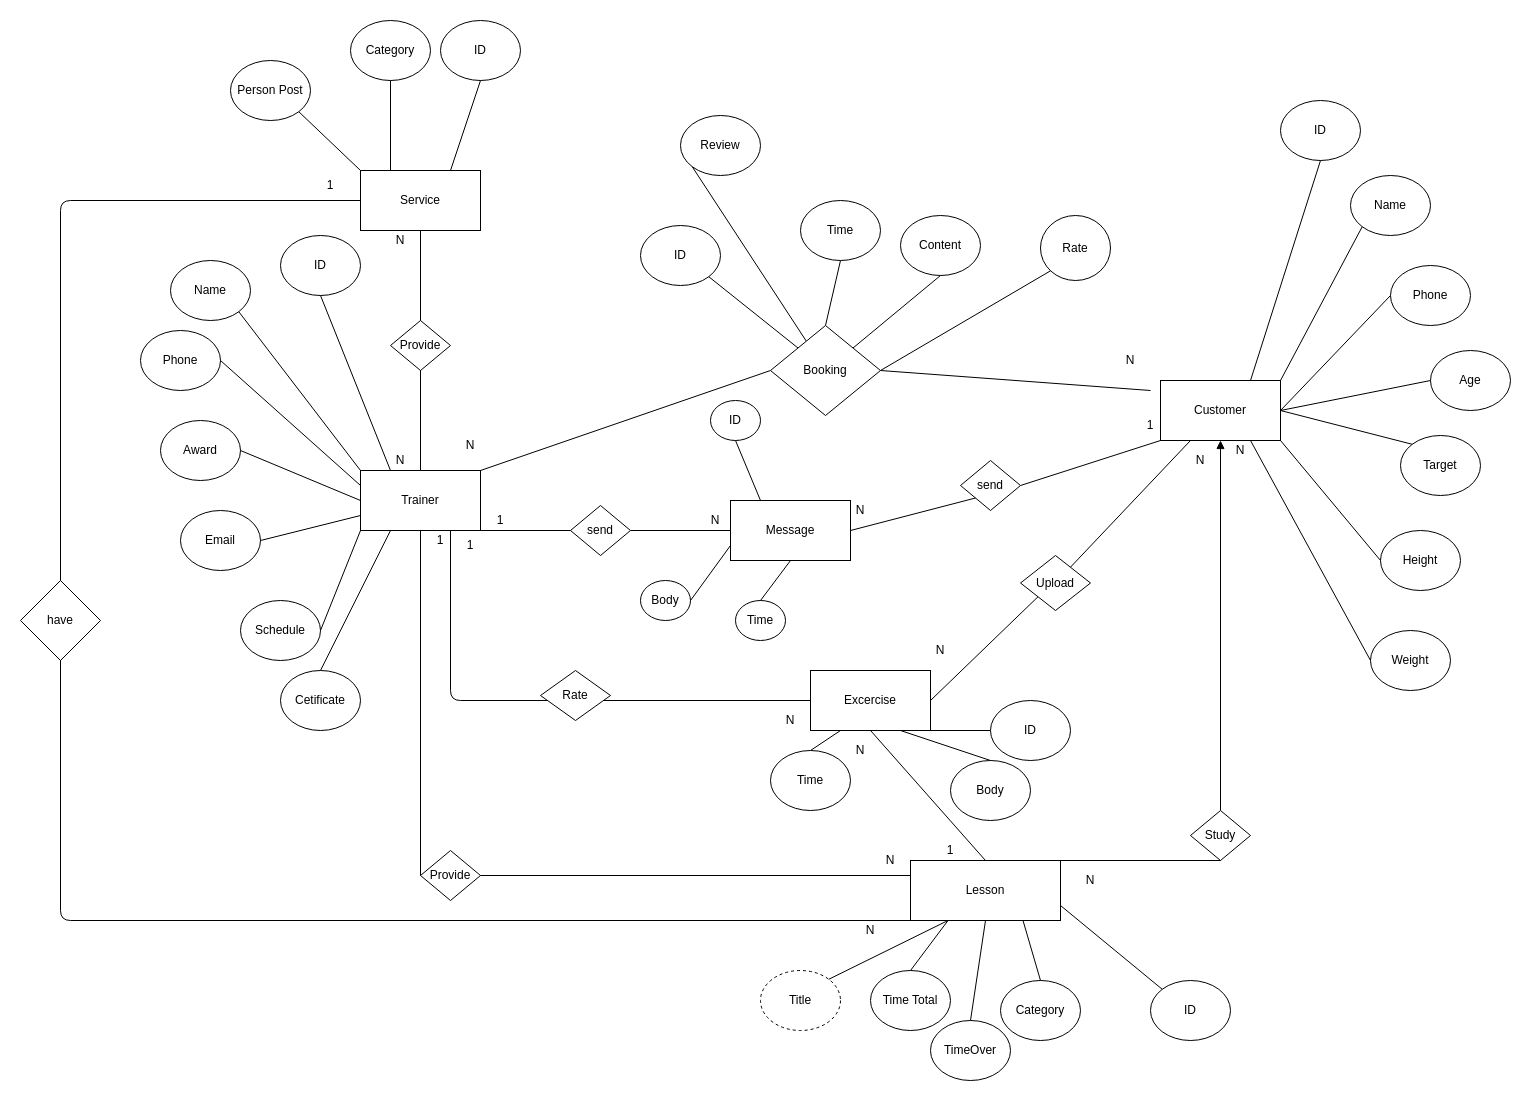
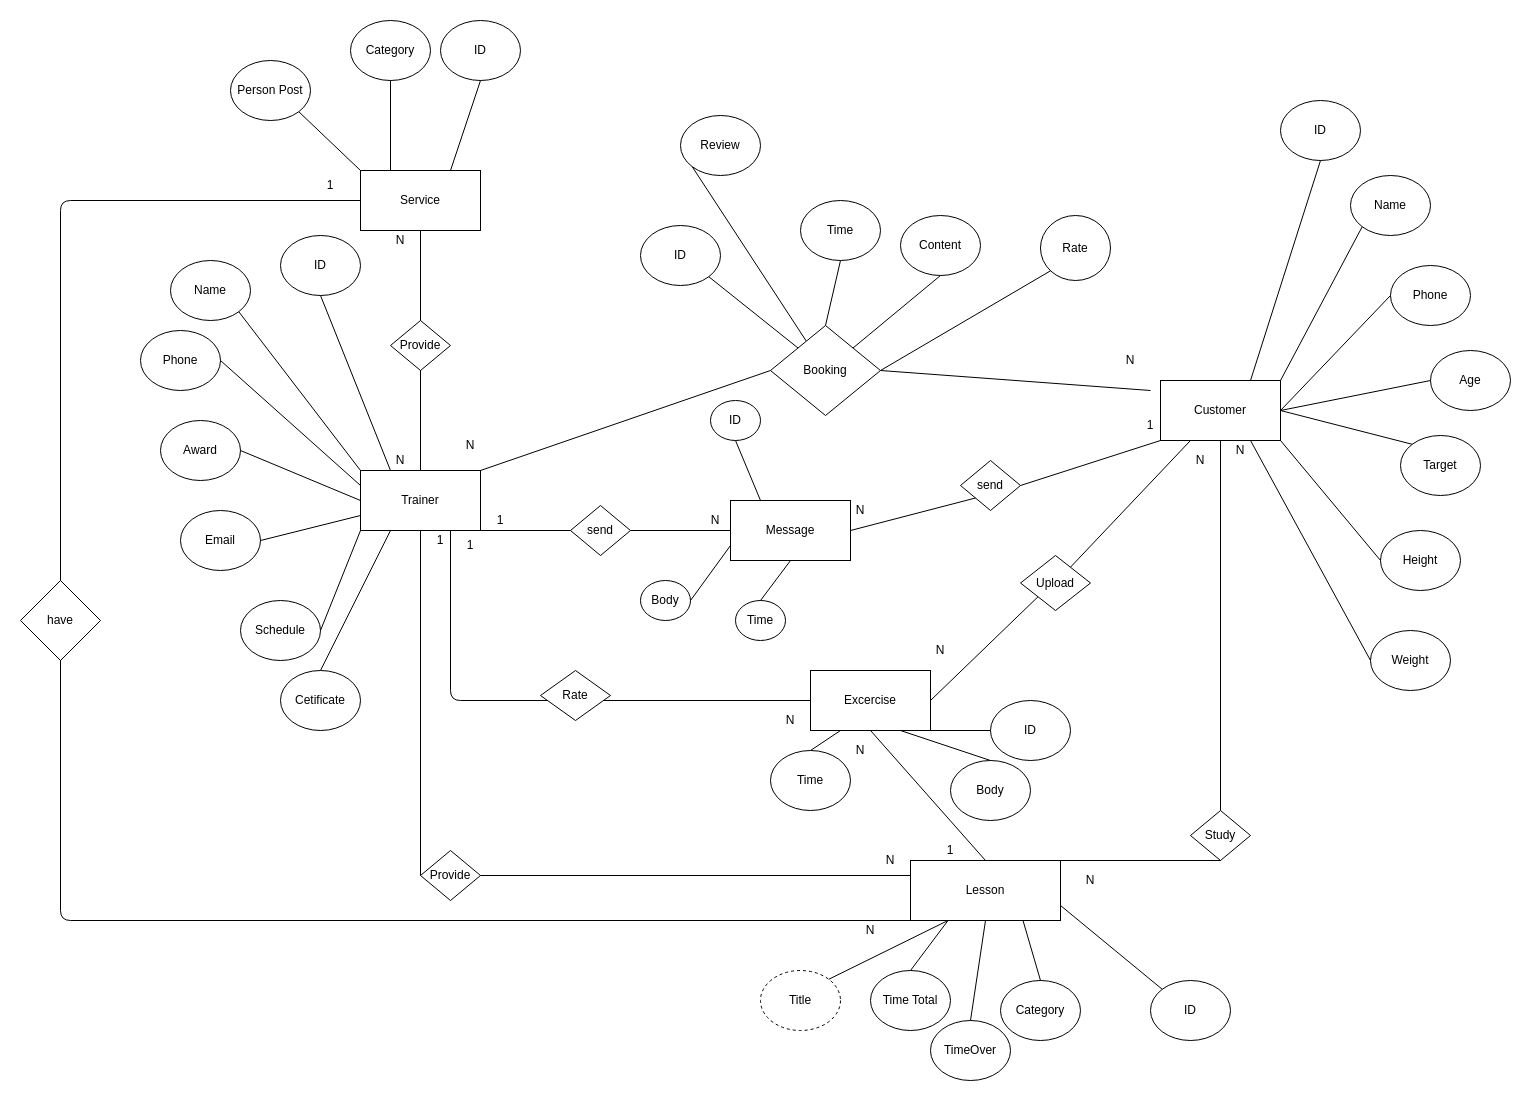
edge "Study" -> "Customer": arrowhead block -> none
